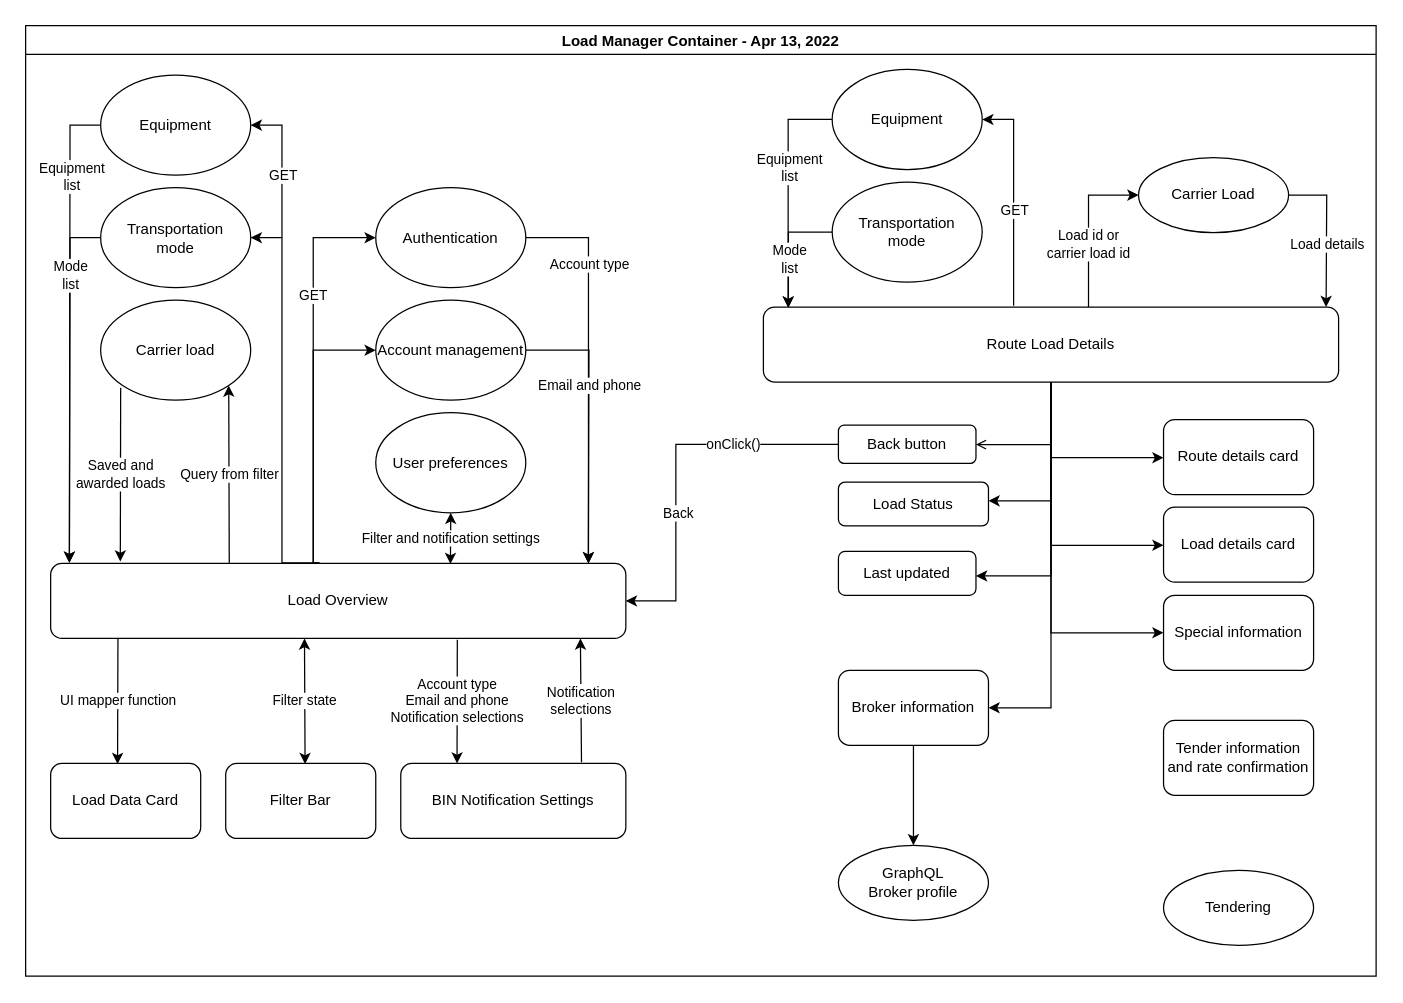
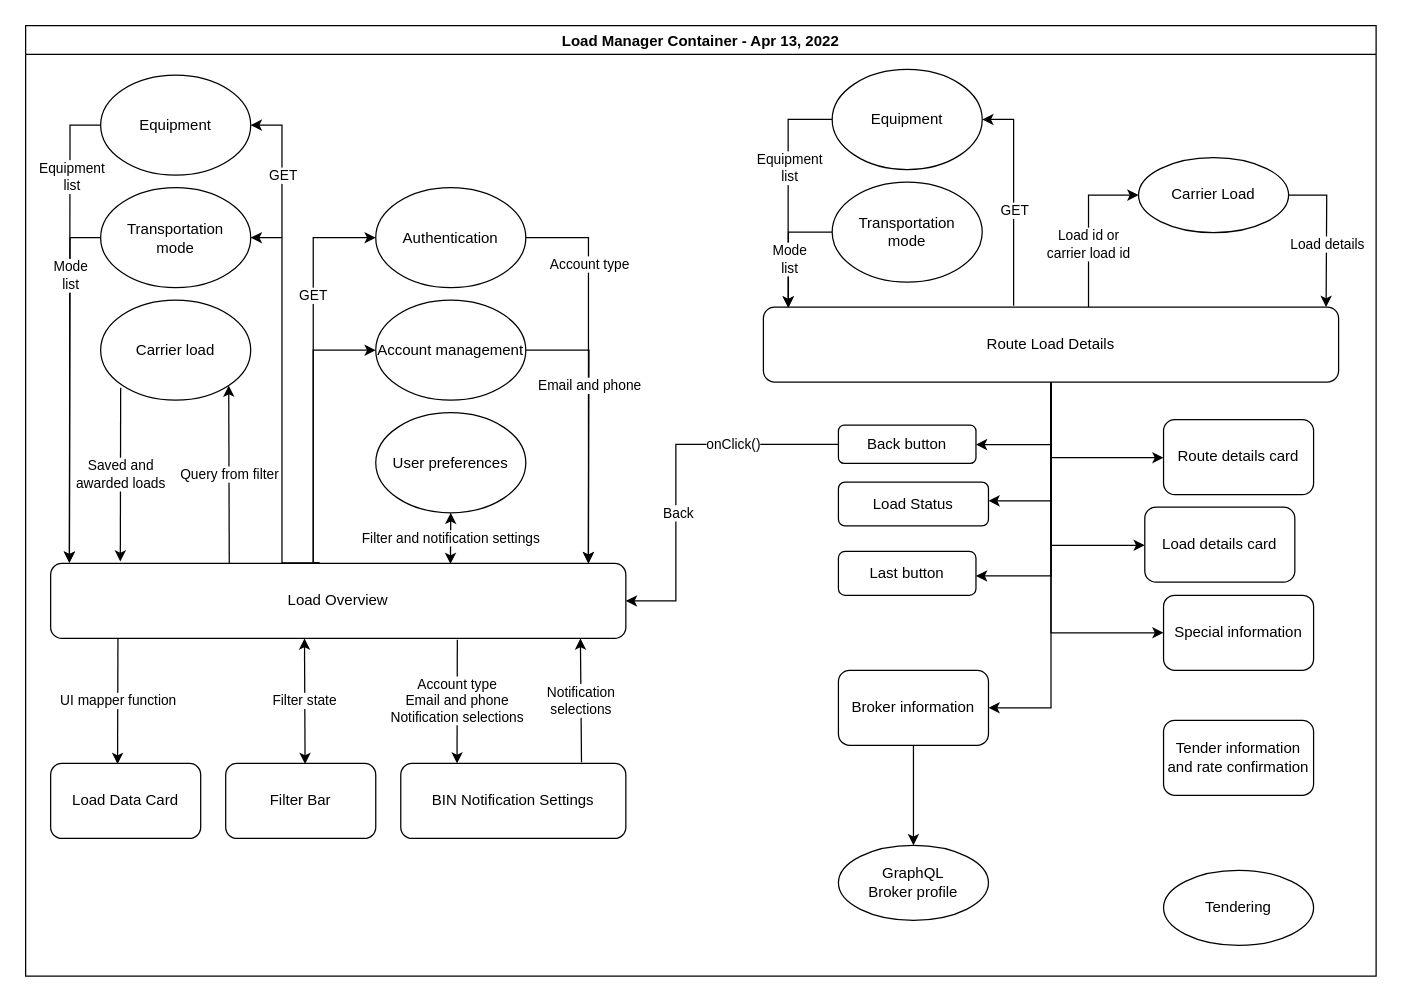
edge "Route Load Details" -> "Back button": arrowhead open -> classic
node "Load details card": moved (1238, 544) -> (1219, 544)
node "Last updated": label "Last updated" -> "Last button"
